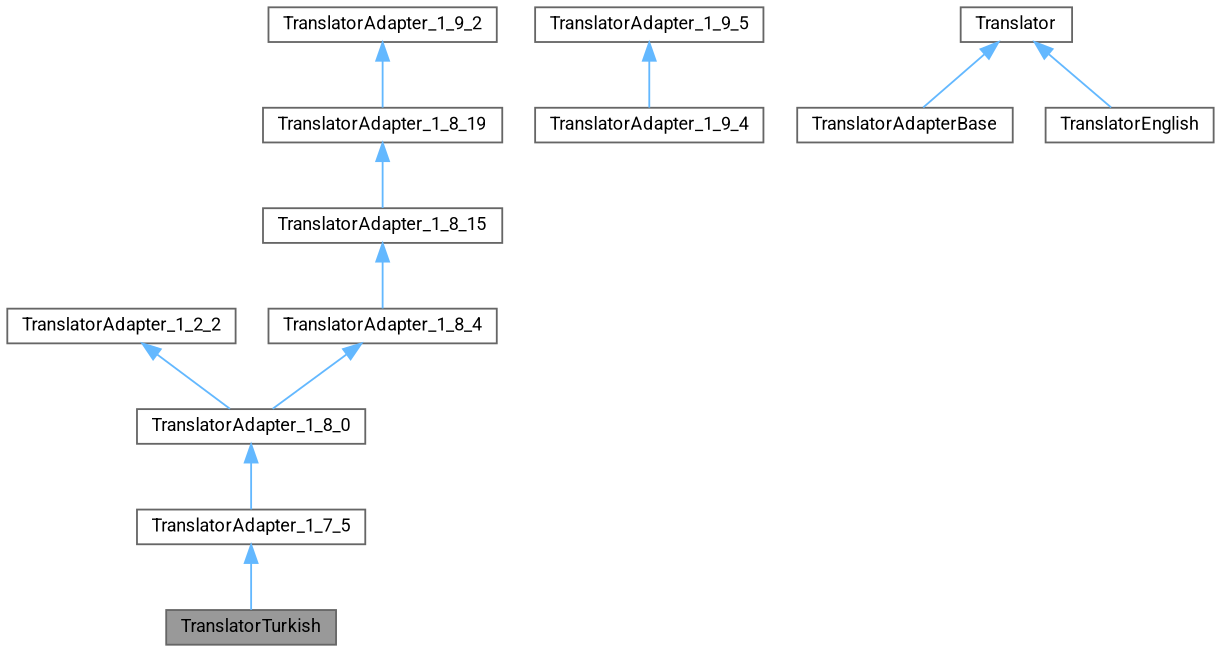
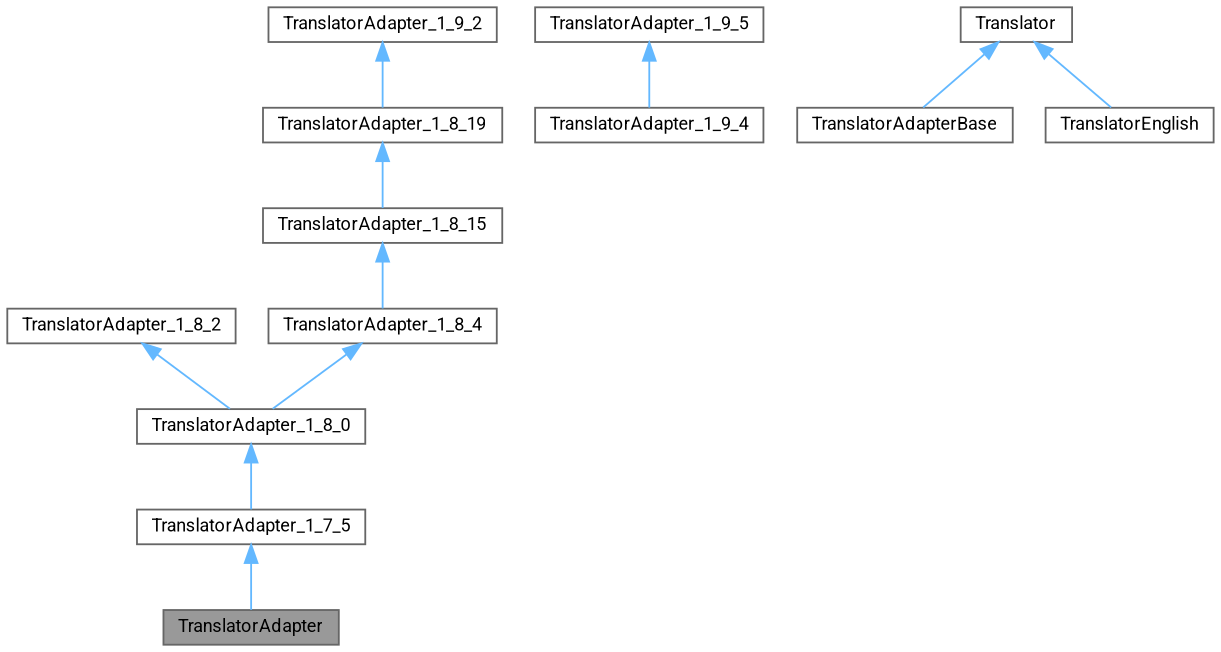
node "TranslatorAdapter_1_2_2": label "TranslatorAdapter_1_2_2" -> "TranslatorAdapter_1_8_2"
node "TranslatorTurkish": label "TranslatorTurkish" -> "TranslatorAdapter"
